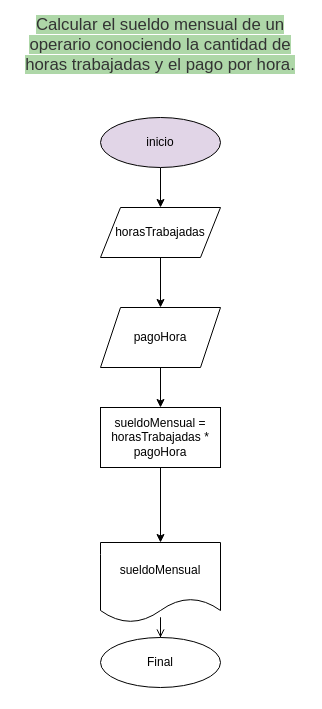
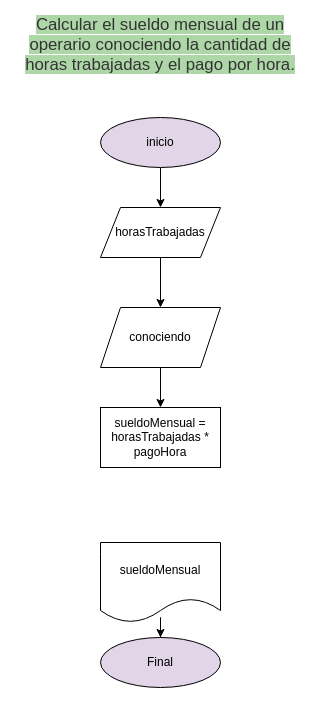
node "pagoHora": label "pagoHora" -> "conociendo"
edge "sueldoMensual = horasTrabajadas * pagoHora" -> "sueldoMensual": removed
edge "sueldoMensual" -> "Final": arrowhead open -> classic
node "Final": fillcolor #ffffff -> #e1d5e7
